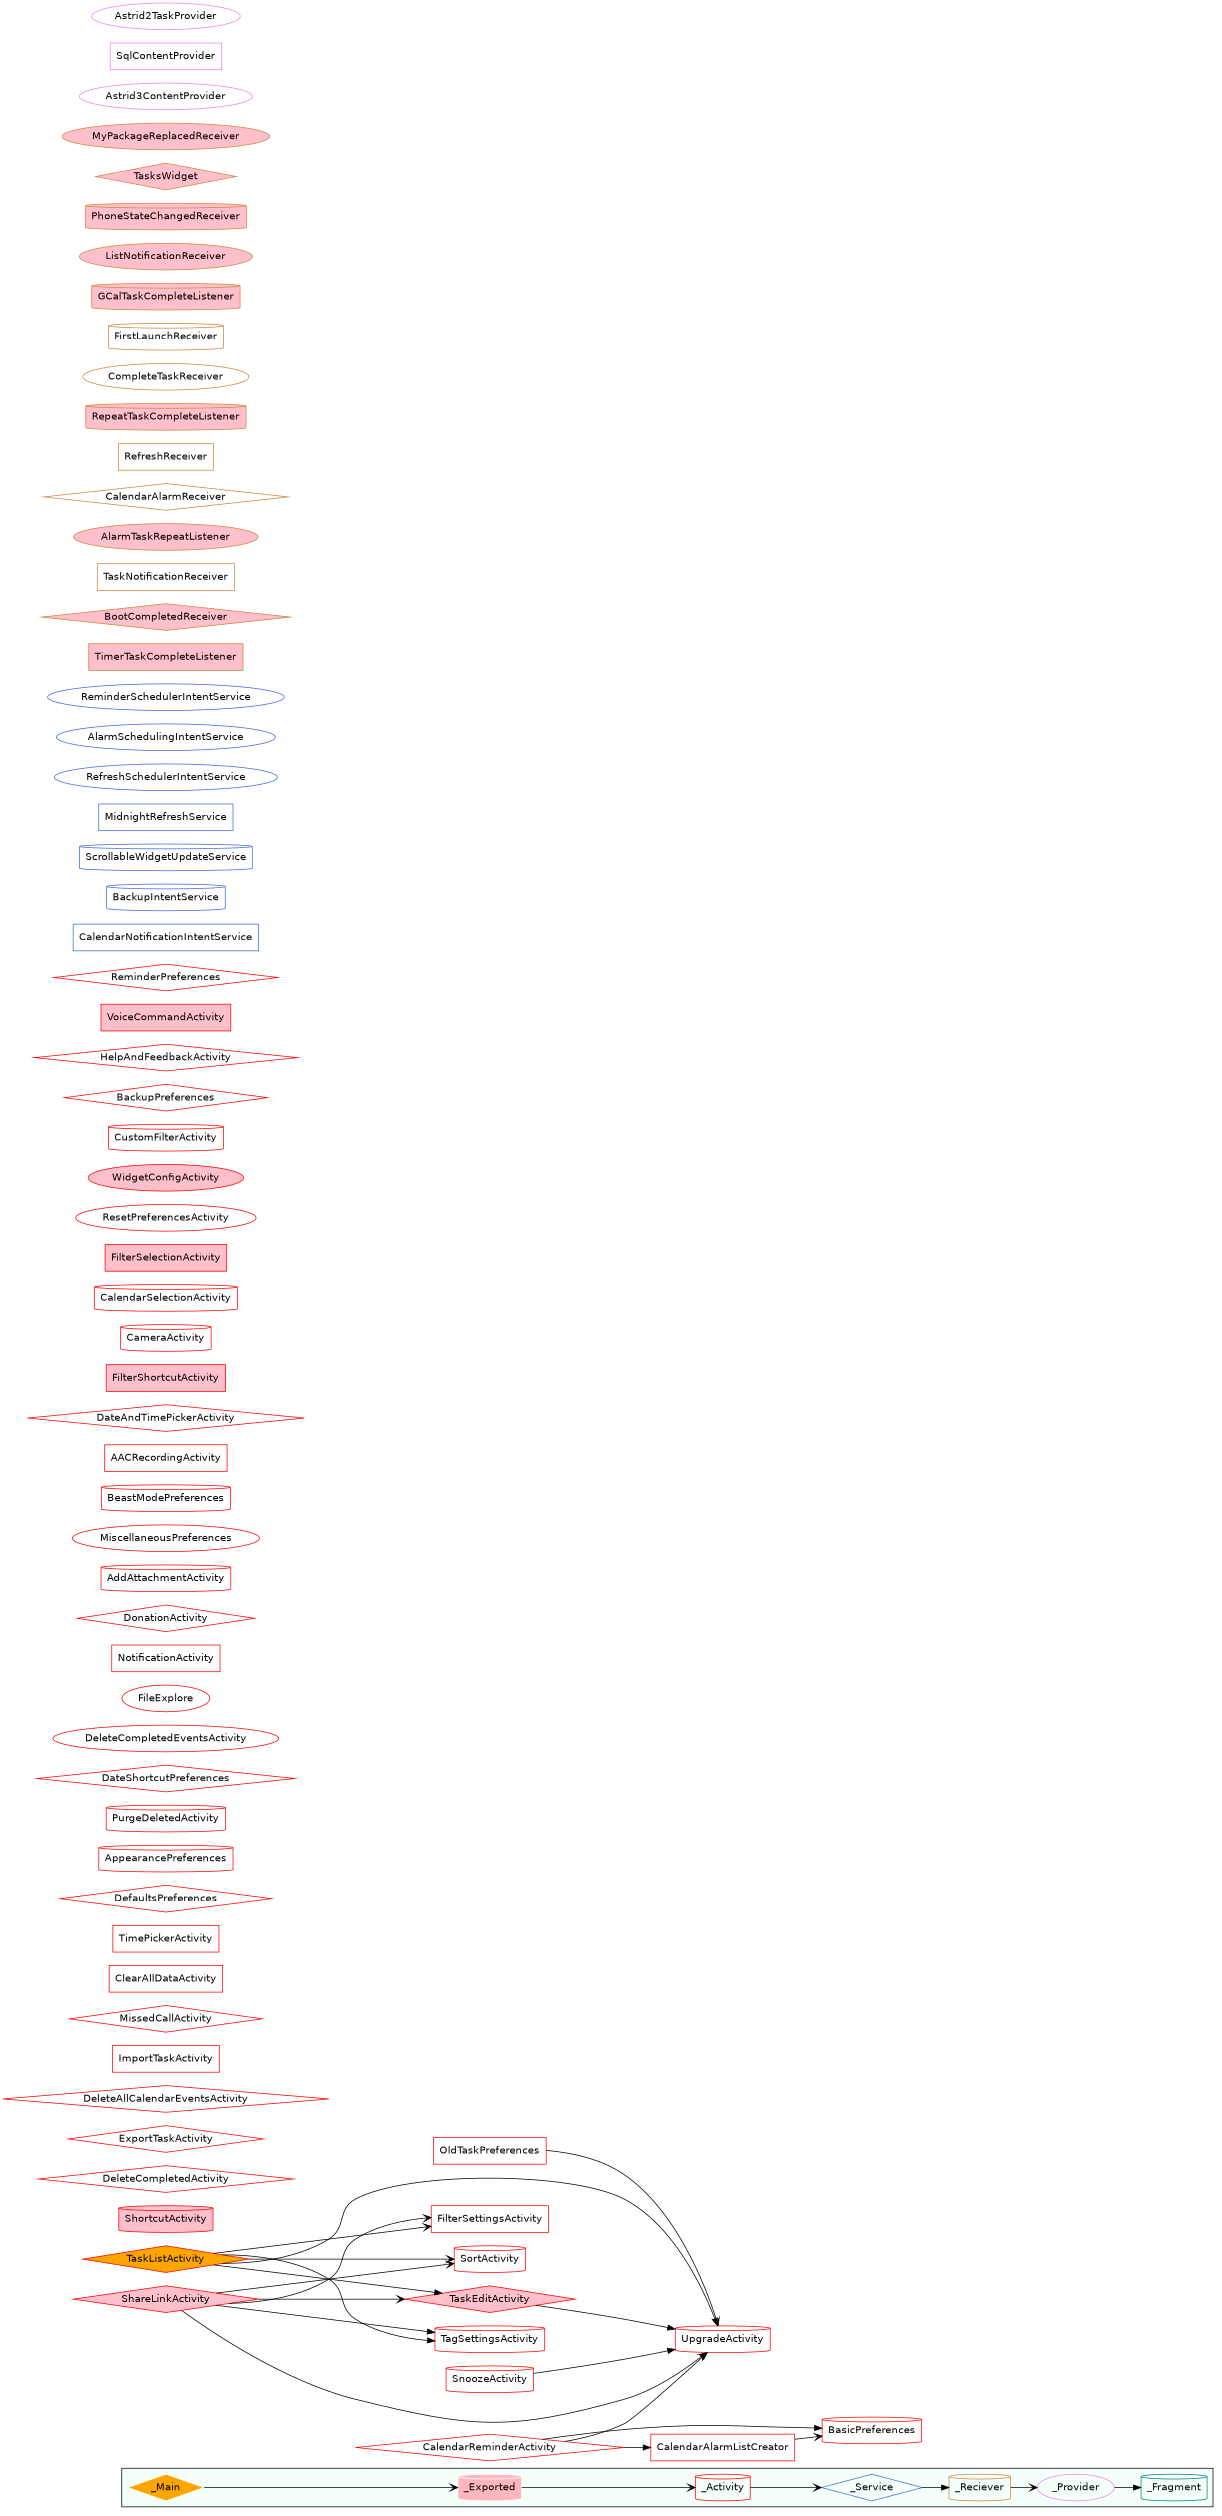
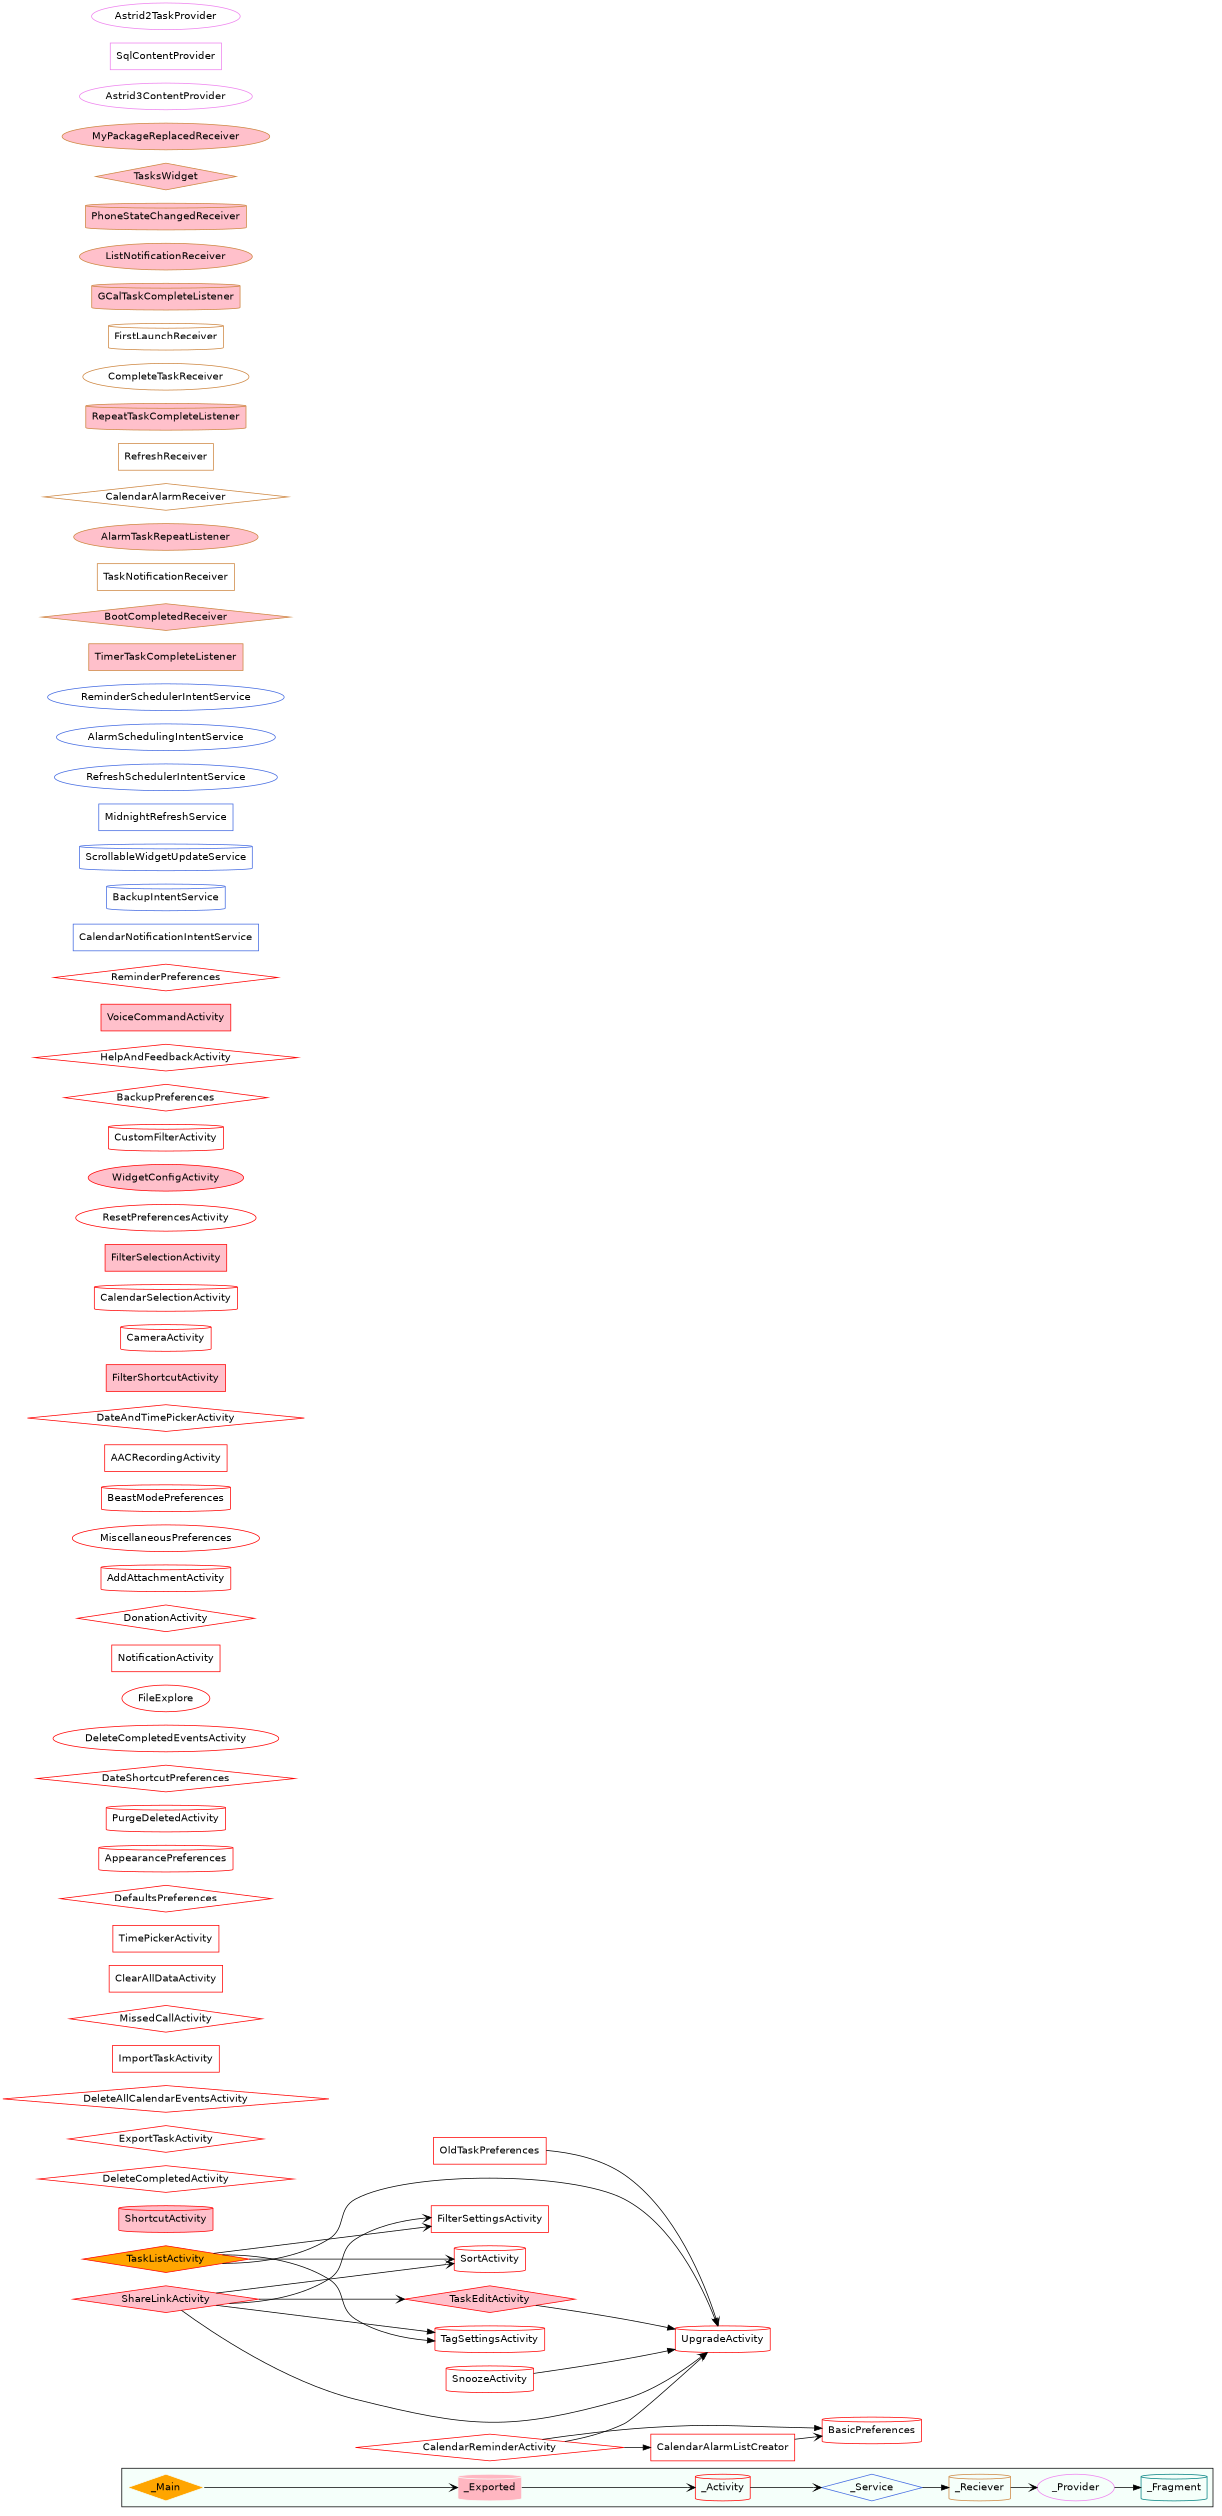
edge "TaskListActivity" -> "TaskEditActivity": removed
